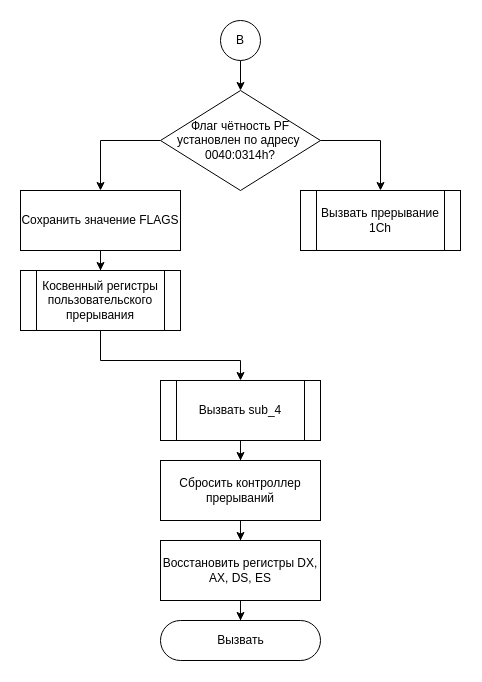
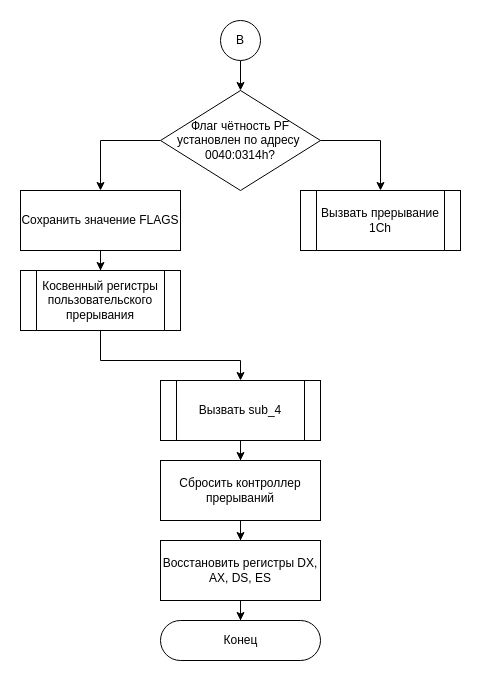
node "Вызвать": label "Вызвать" -> "Конец"
